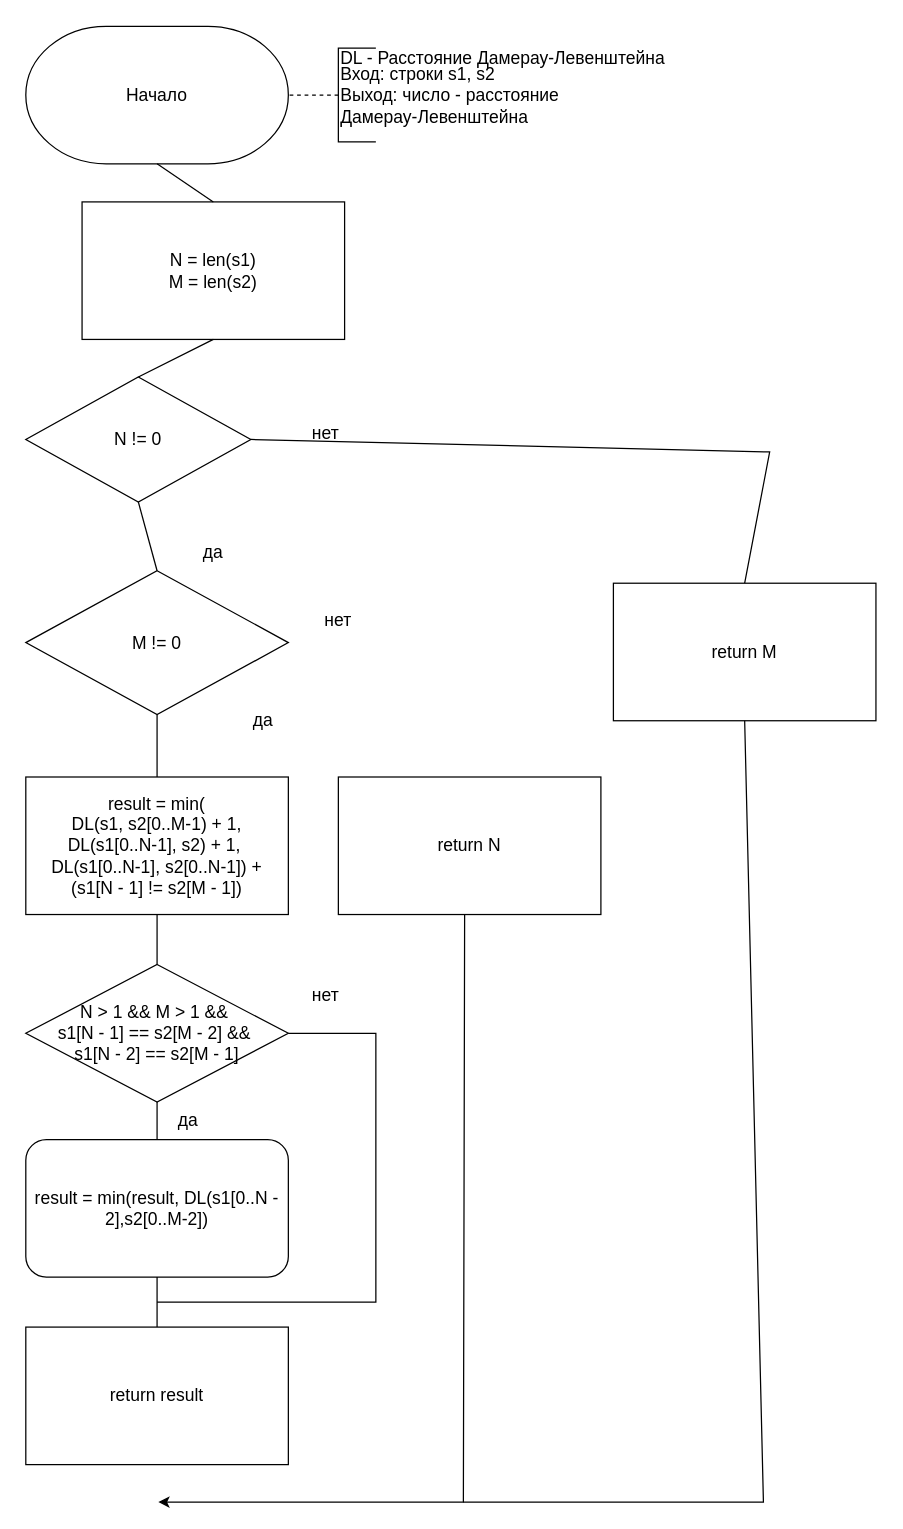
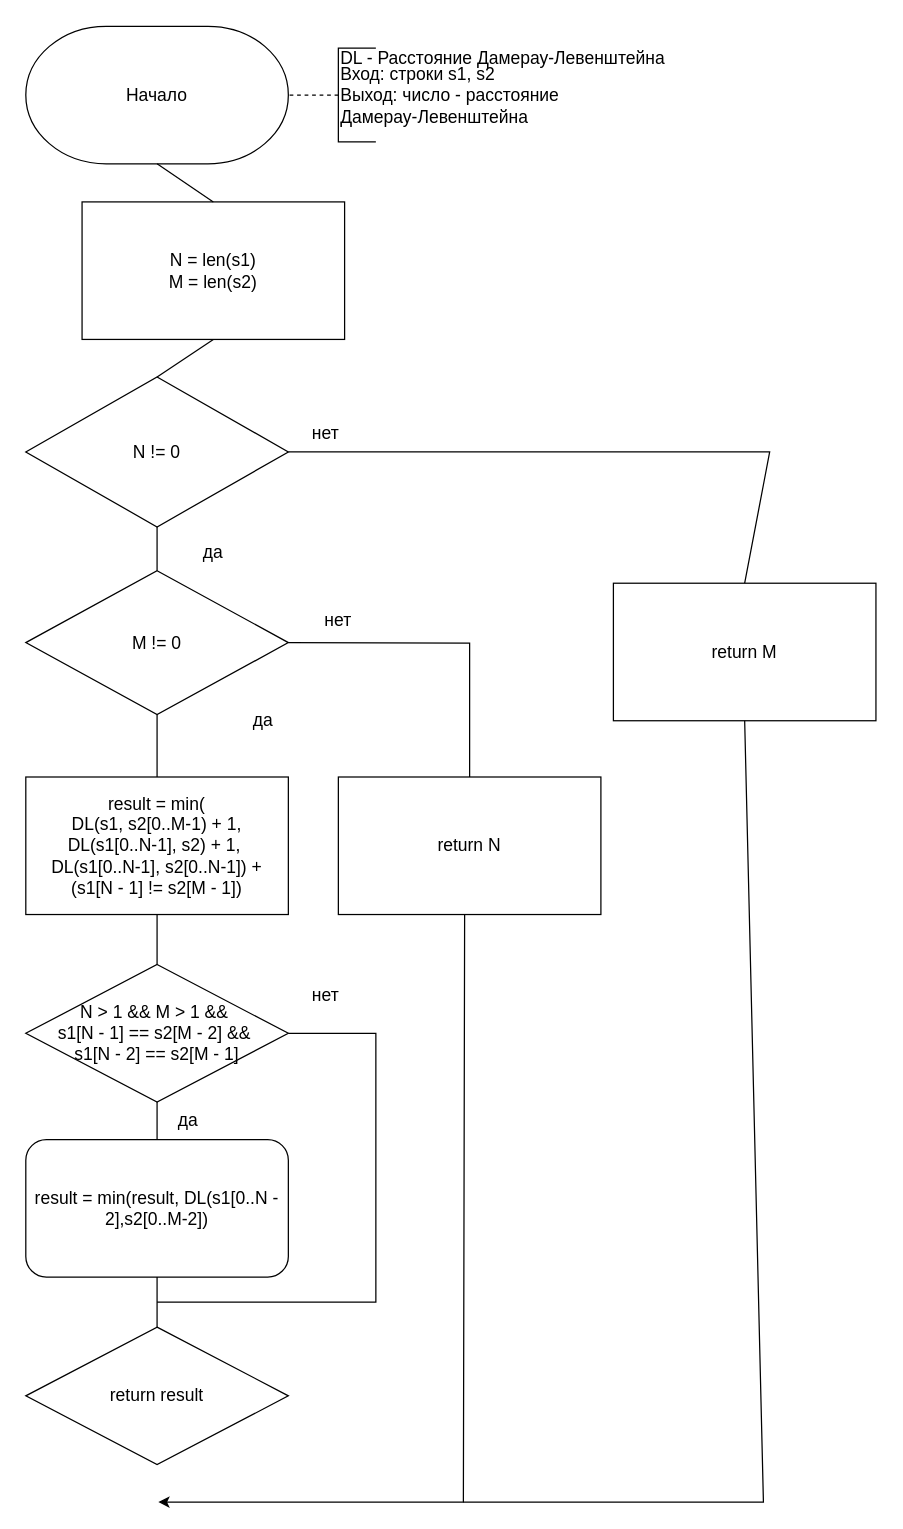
node "N != 0": size 225x125 -> 263x150
edge "M != 0" -- "return N": added
node "return result": shape rectangle -> diamond
